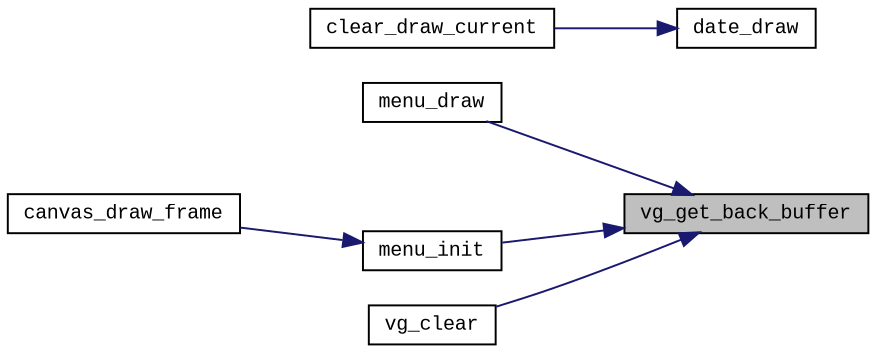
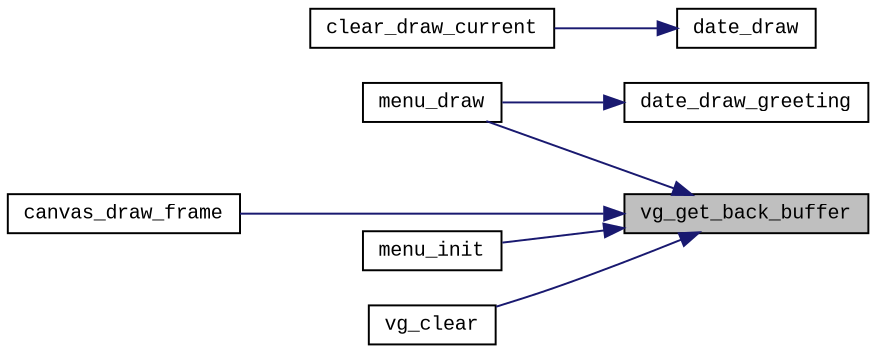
node "date_draw_greeting": added
edge "canvas_draw_frame" -> "menu_init": now "canvas_draw_frame" -> "vg_get_back_buffer"
